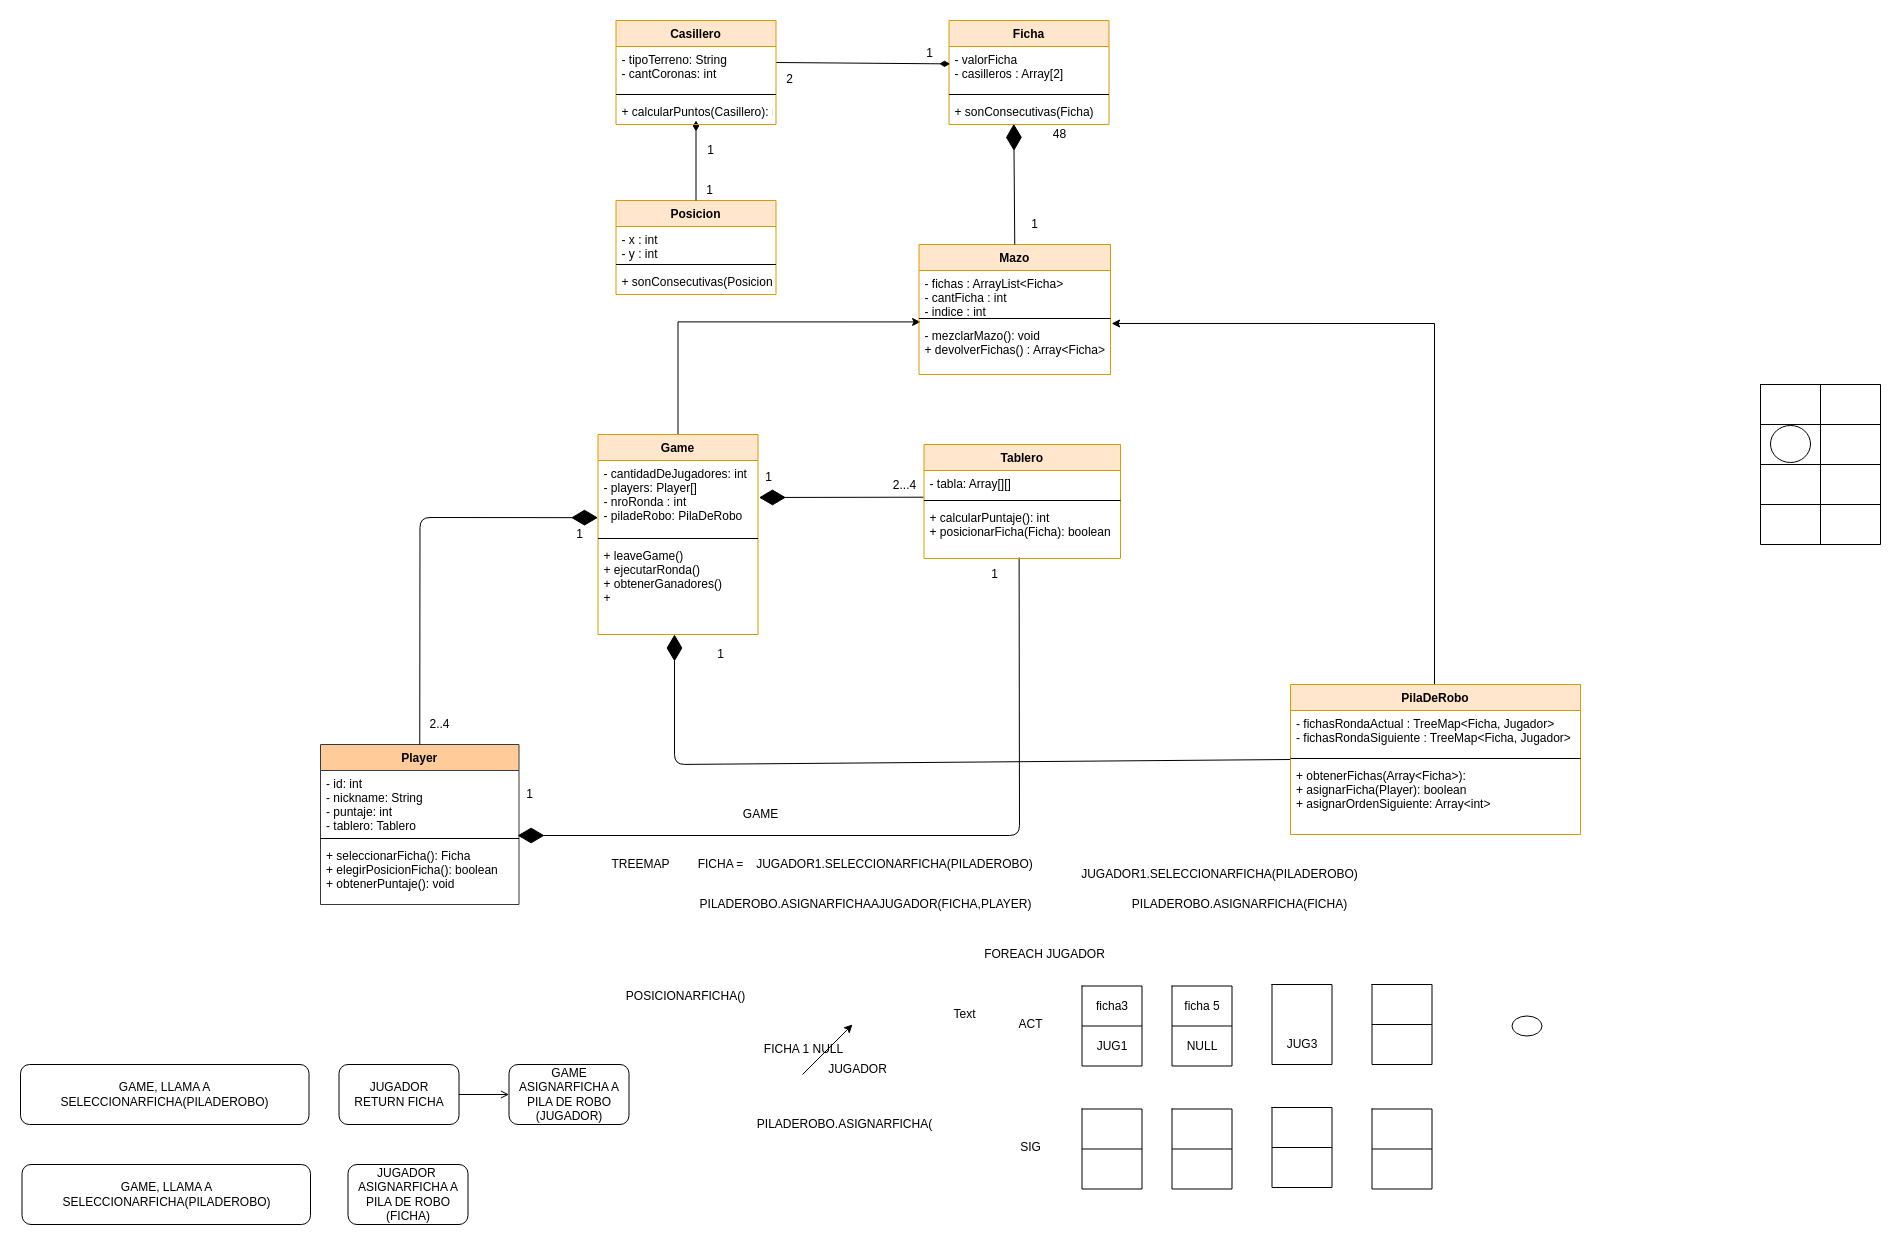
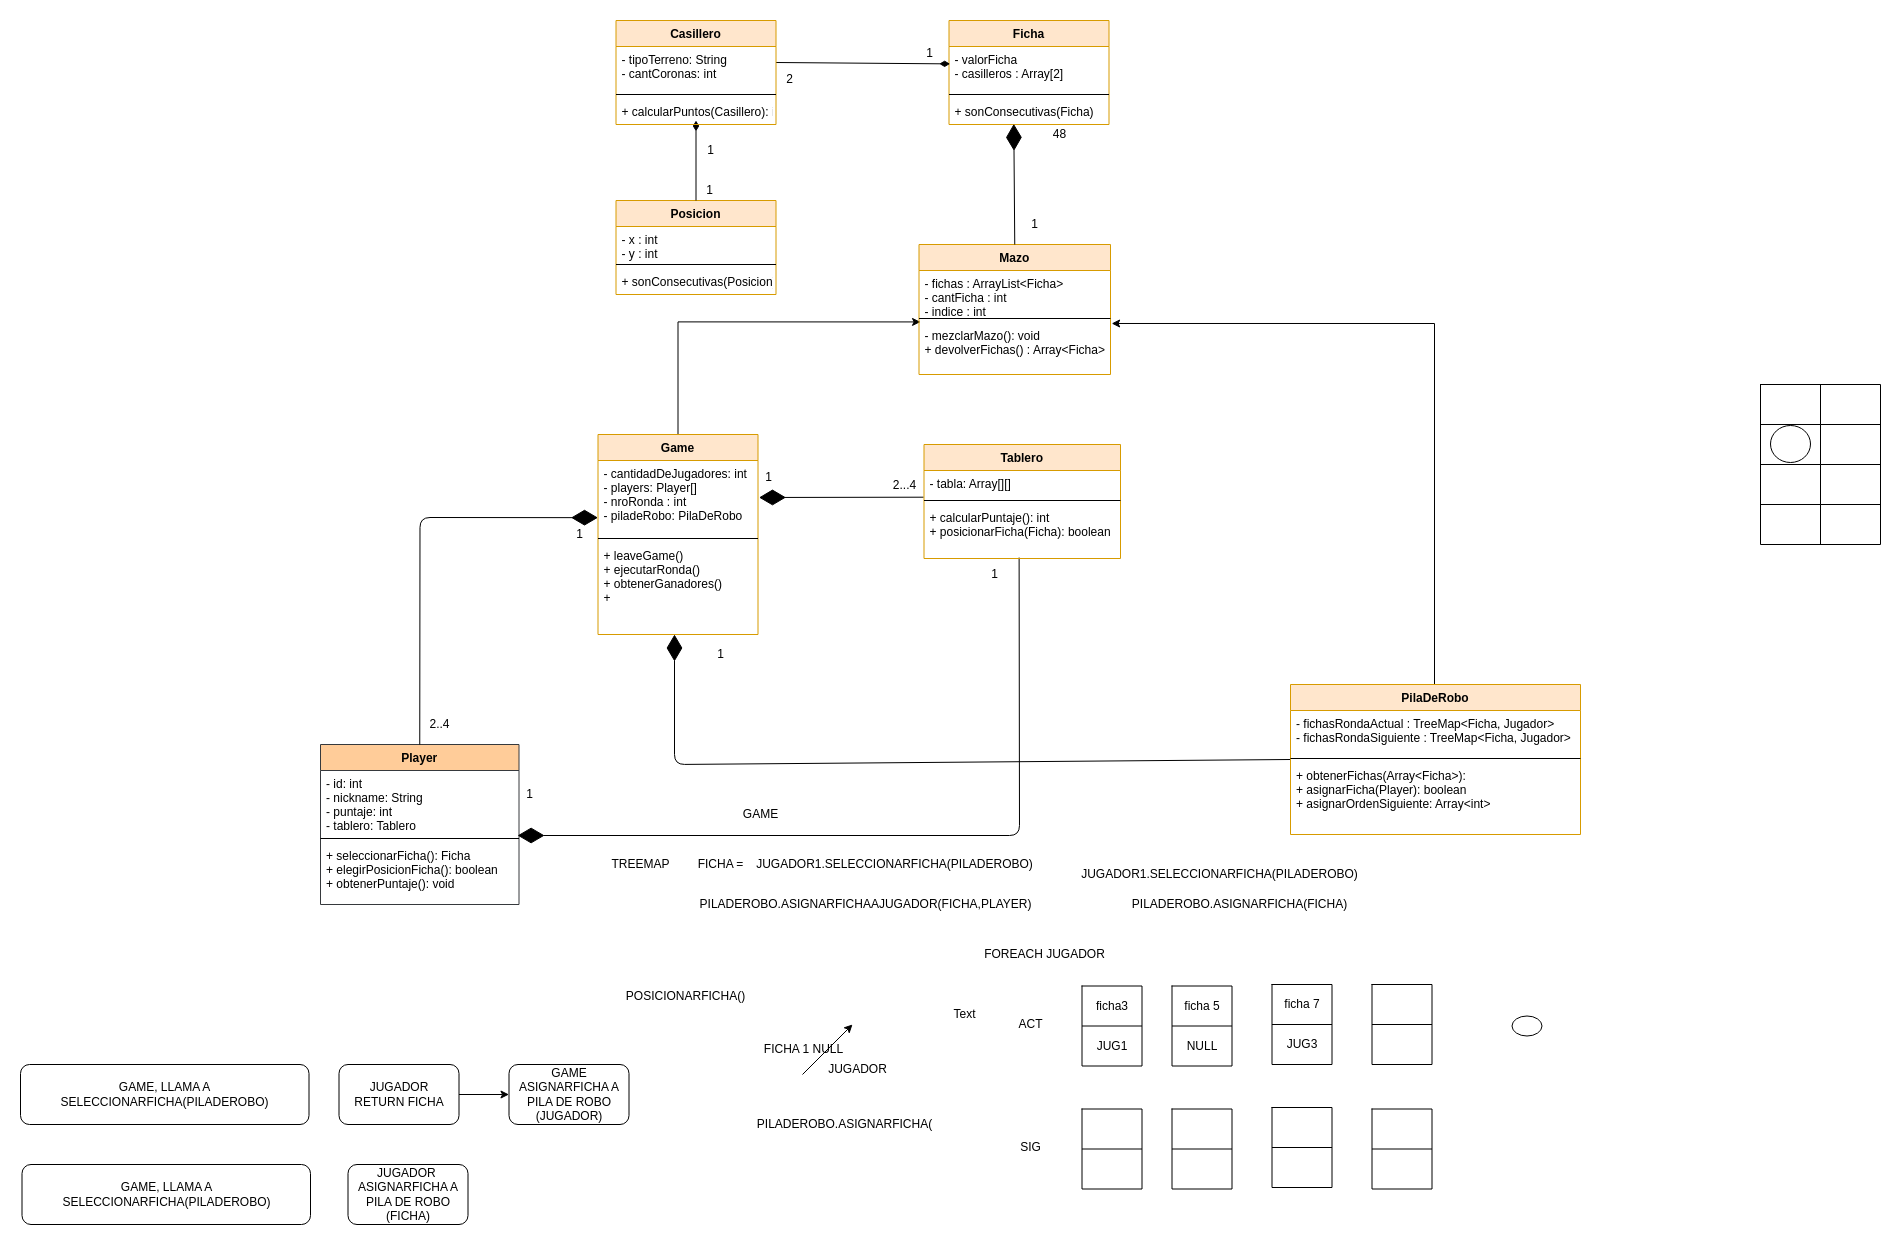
node "ficha 7": added
edge "JUGADOR RETURN FICHA" -> "GAME ASIGNARFICHA A PILA DE ROBO (JUGADOR)": arrowhead open -> classic
